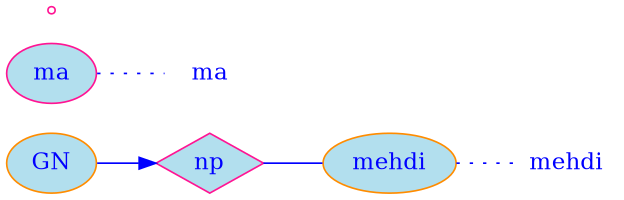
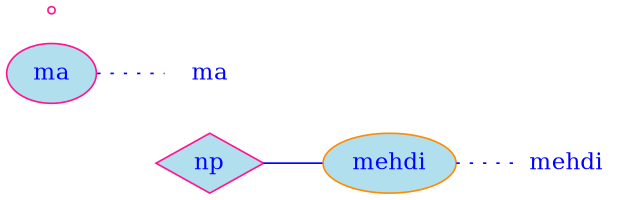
node "GN": removed
